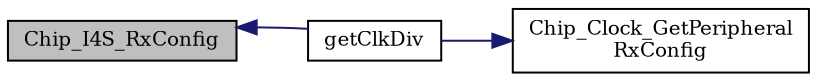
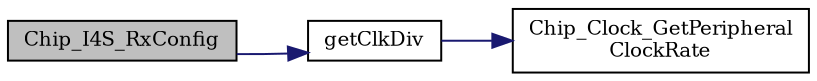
edge "getClkDiv" -> "Chip_I4S_RxConfig": reversed
node "Chip_Clock_GetPeripheral RxConfig": label "Chip_Clock_GetPeripheral RxConfig" -> "Chip_Clock_GetPeripheral ClockRate"
